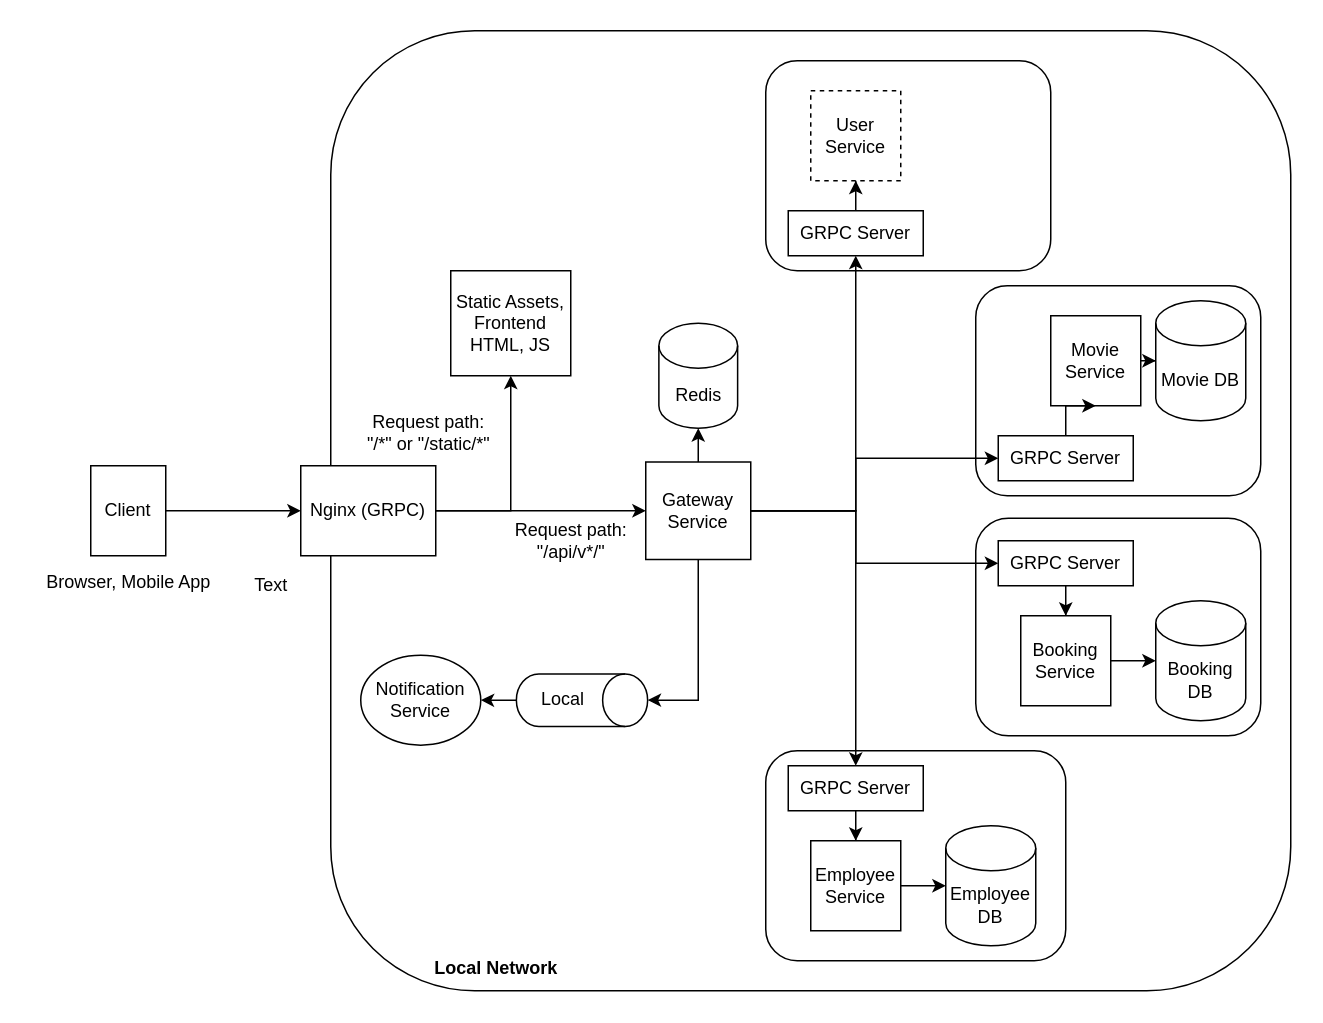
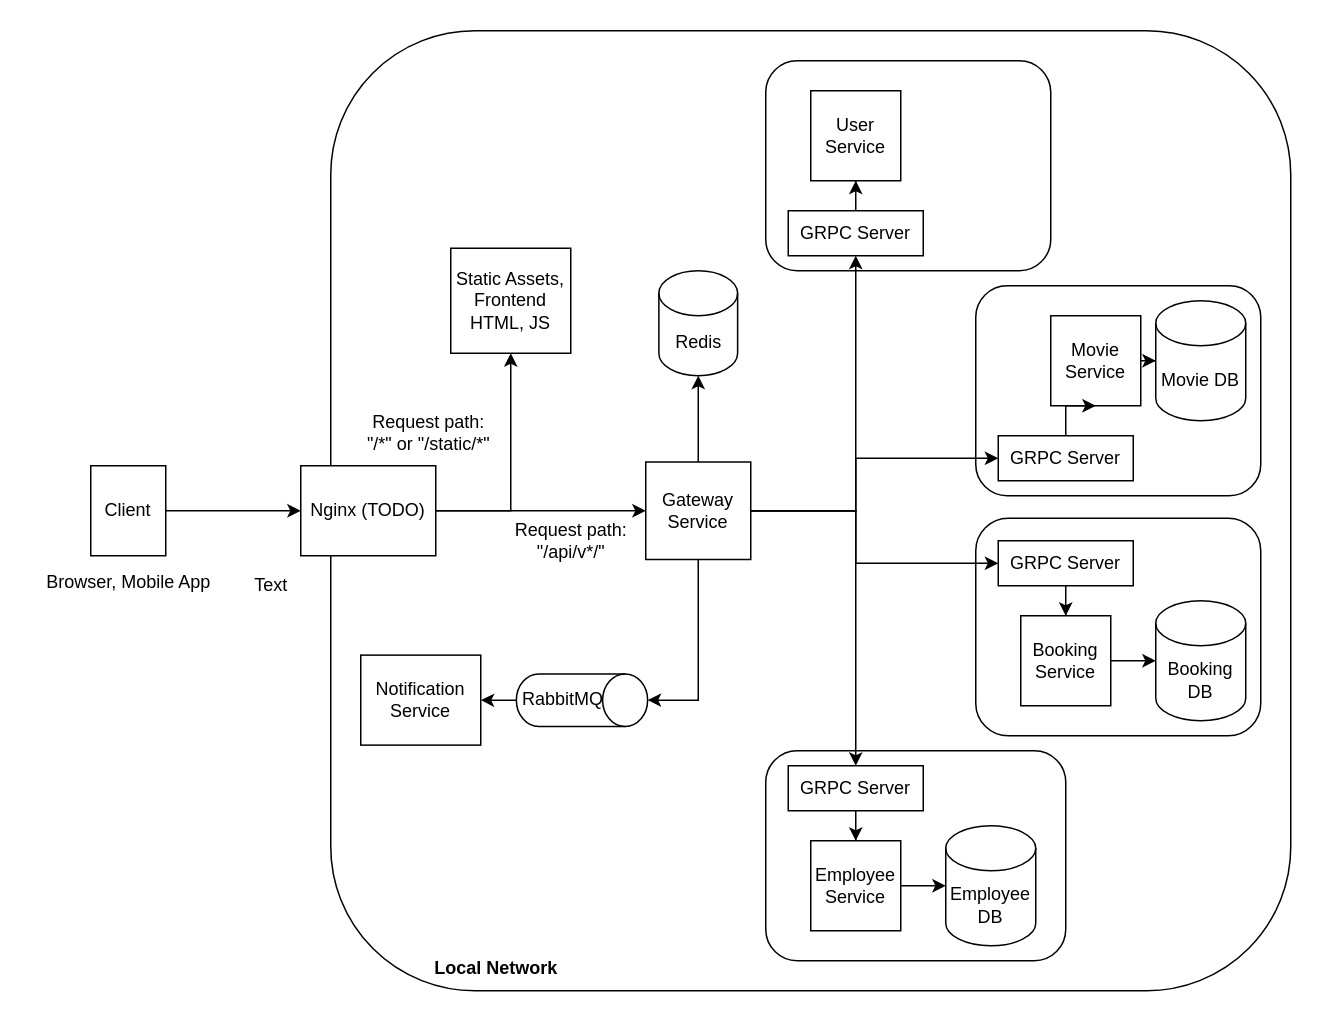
node "User Service": style dashed -> solid
node "Static Assets, Frontend HTML, JS": moved (511, 323) -> (511, 301)
node "Redis": moved (698, 376) -> (698, 323)
node "Nginx (GRPC)": label "Nginx (GRPC)" -> "Nginx (TODO)"
node "Notification Service": shape ellipse -> rectangle
node "Local": label "Local" -> "RabbitMQ"
